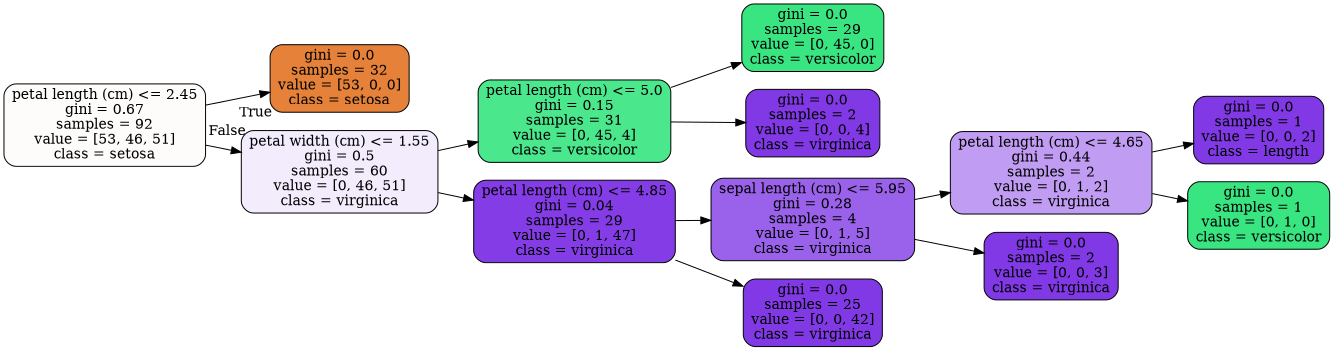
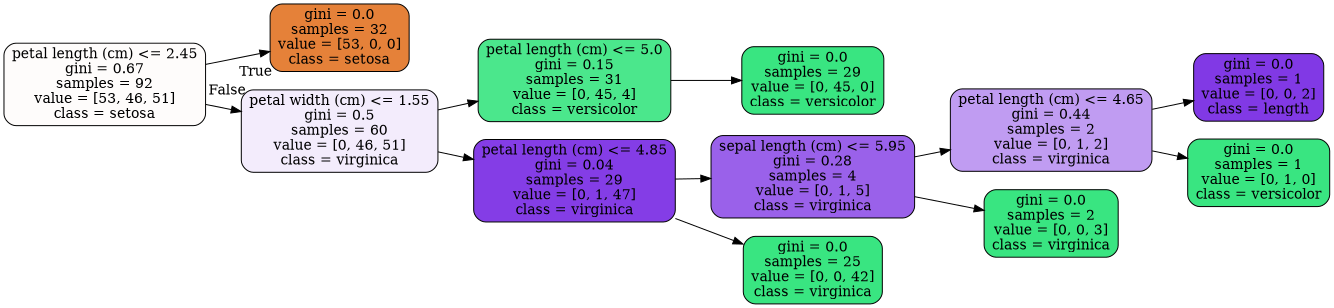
node "gini = 0.0 samples = 2 value = [0, 0, 4] class = virginica": removed
node "gini = 0.0 samples = 2 value = [0, 0, 3] class = virginica": fillcolor #8139e5 -> #39e581
node "gini = 0.0 samples = 25 value = [0, 0, 42] class = virginica": fillcolor #8139e5 -> #39e581
